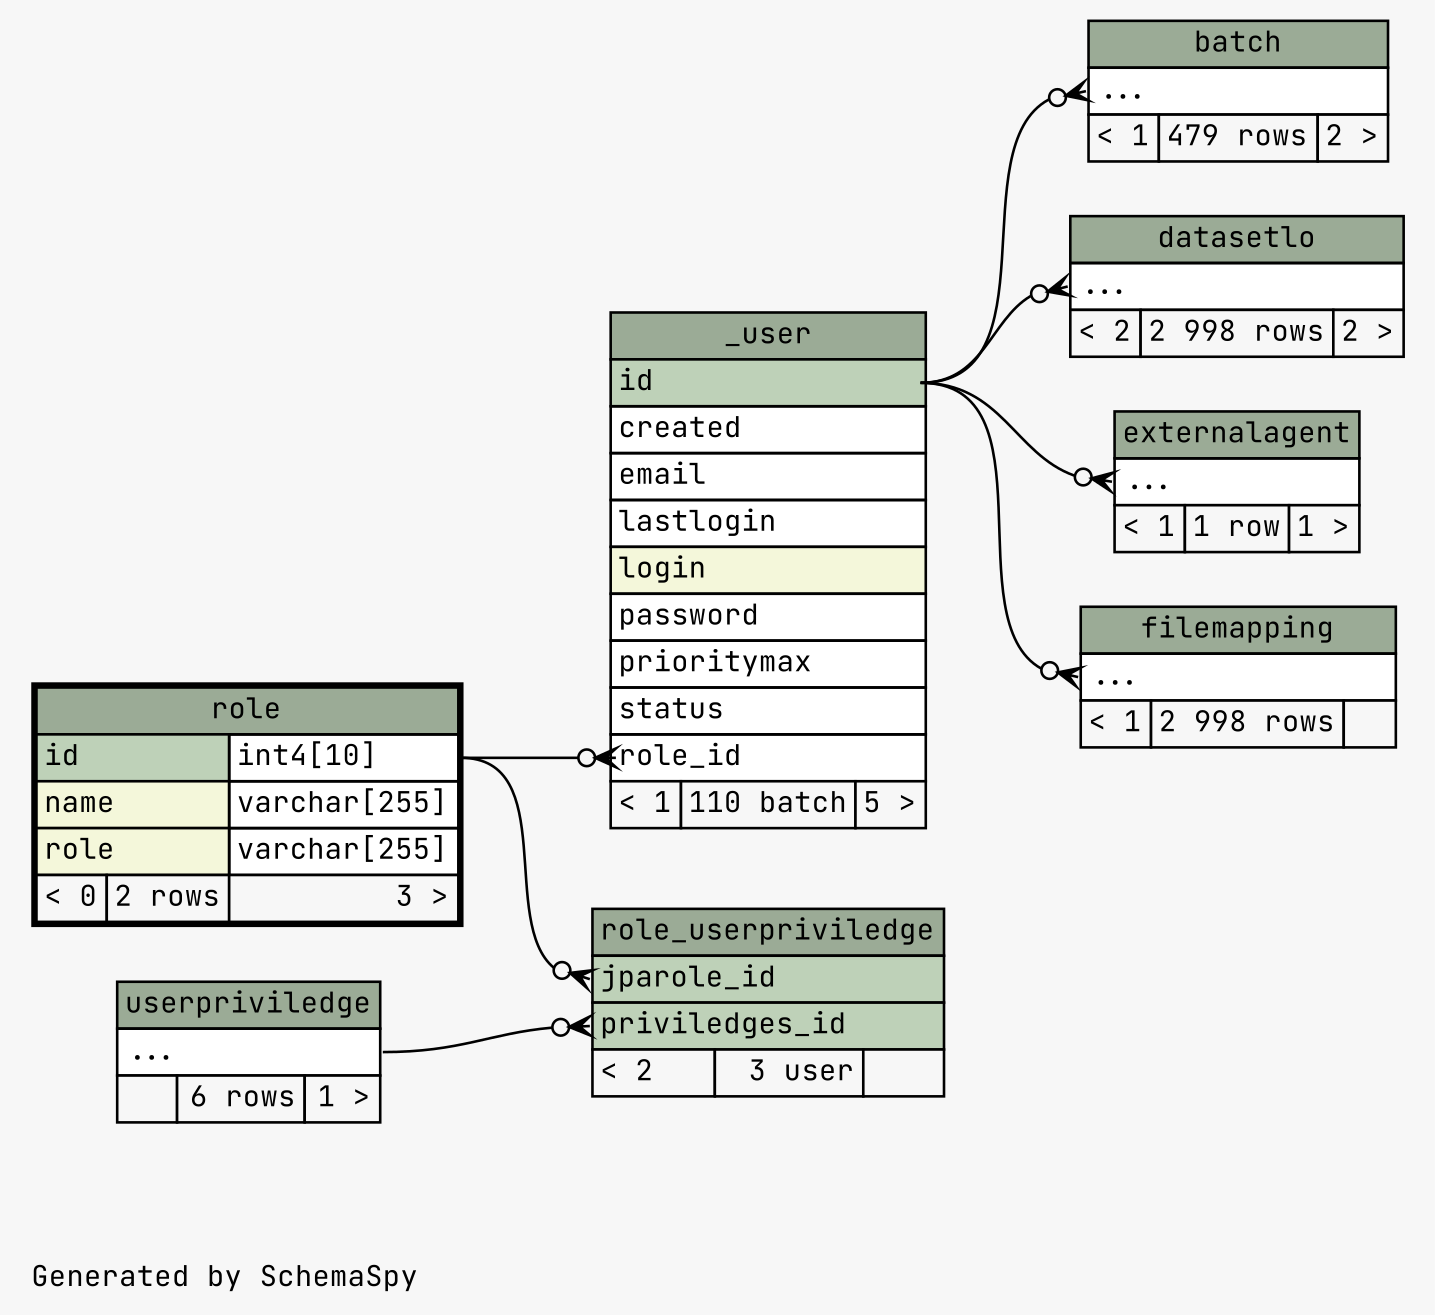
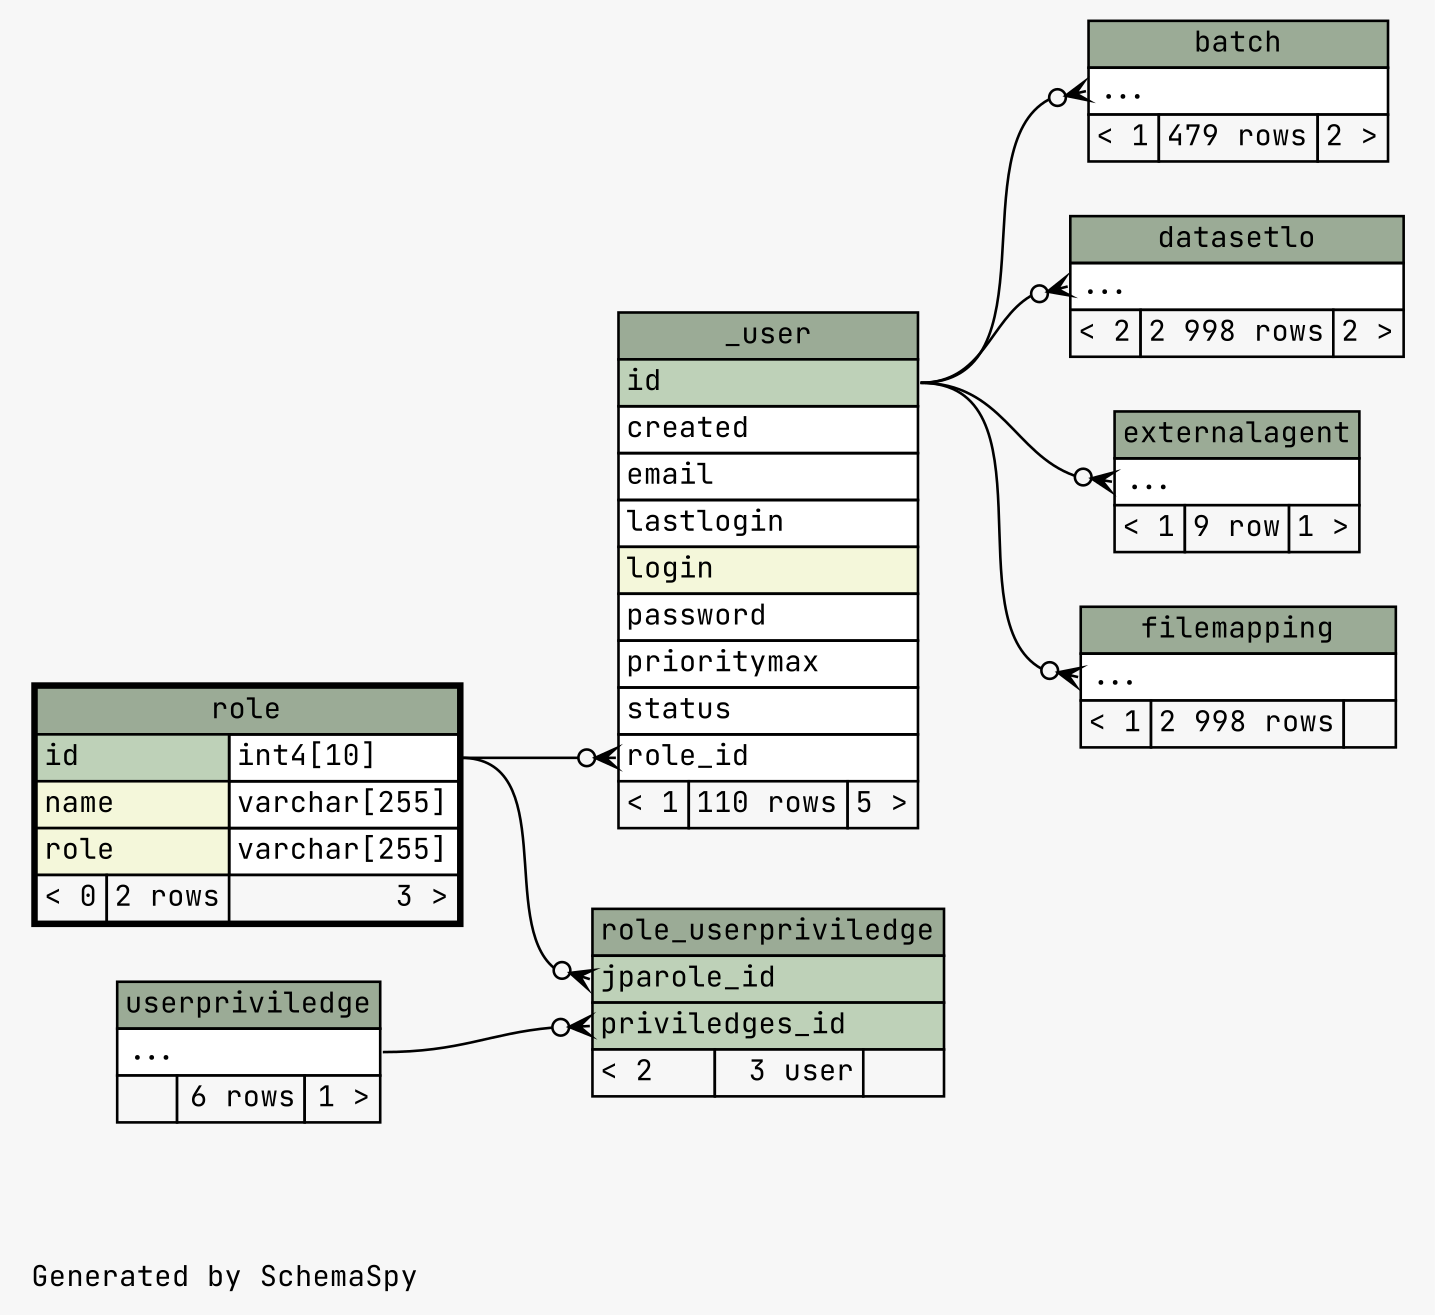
node "externalagent": text "1 row" -> "9 row"
node "_user": text "110 batch" -> "110 rows"
